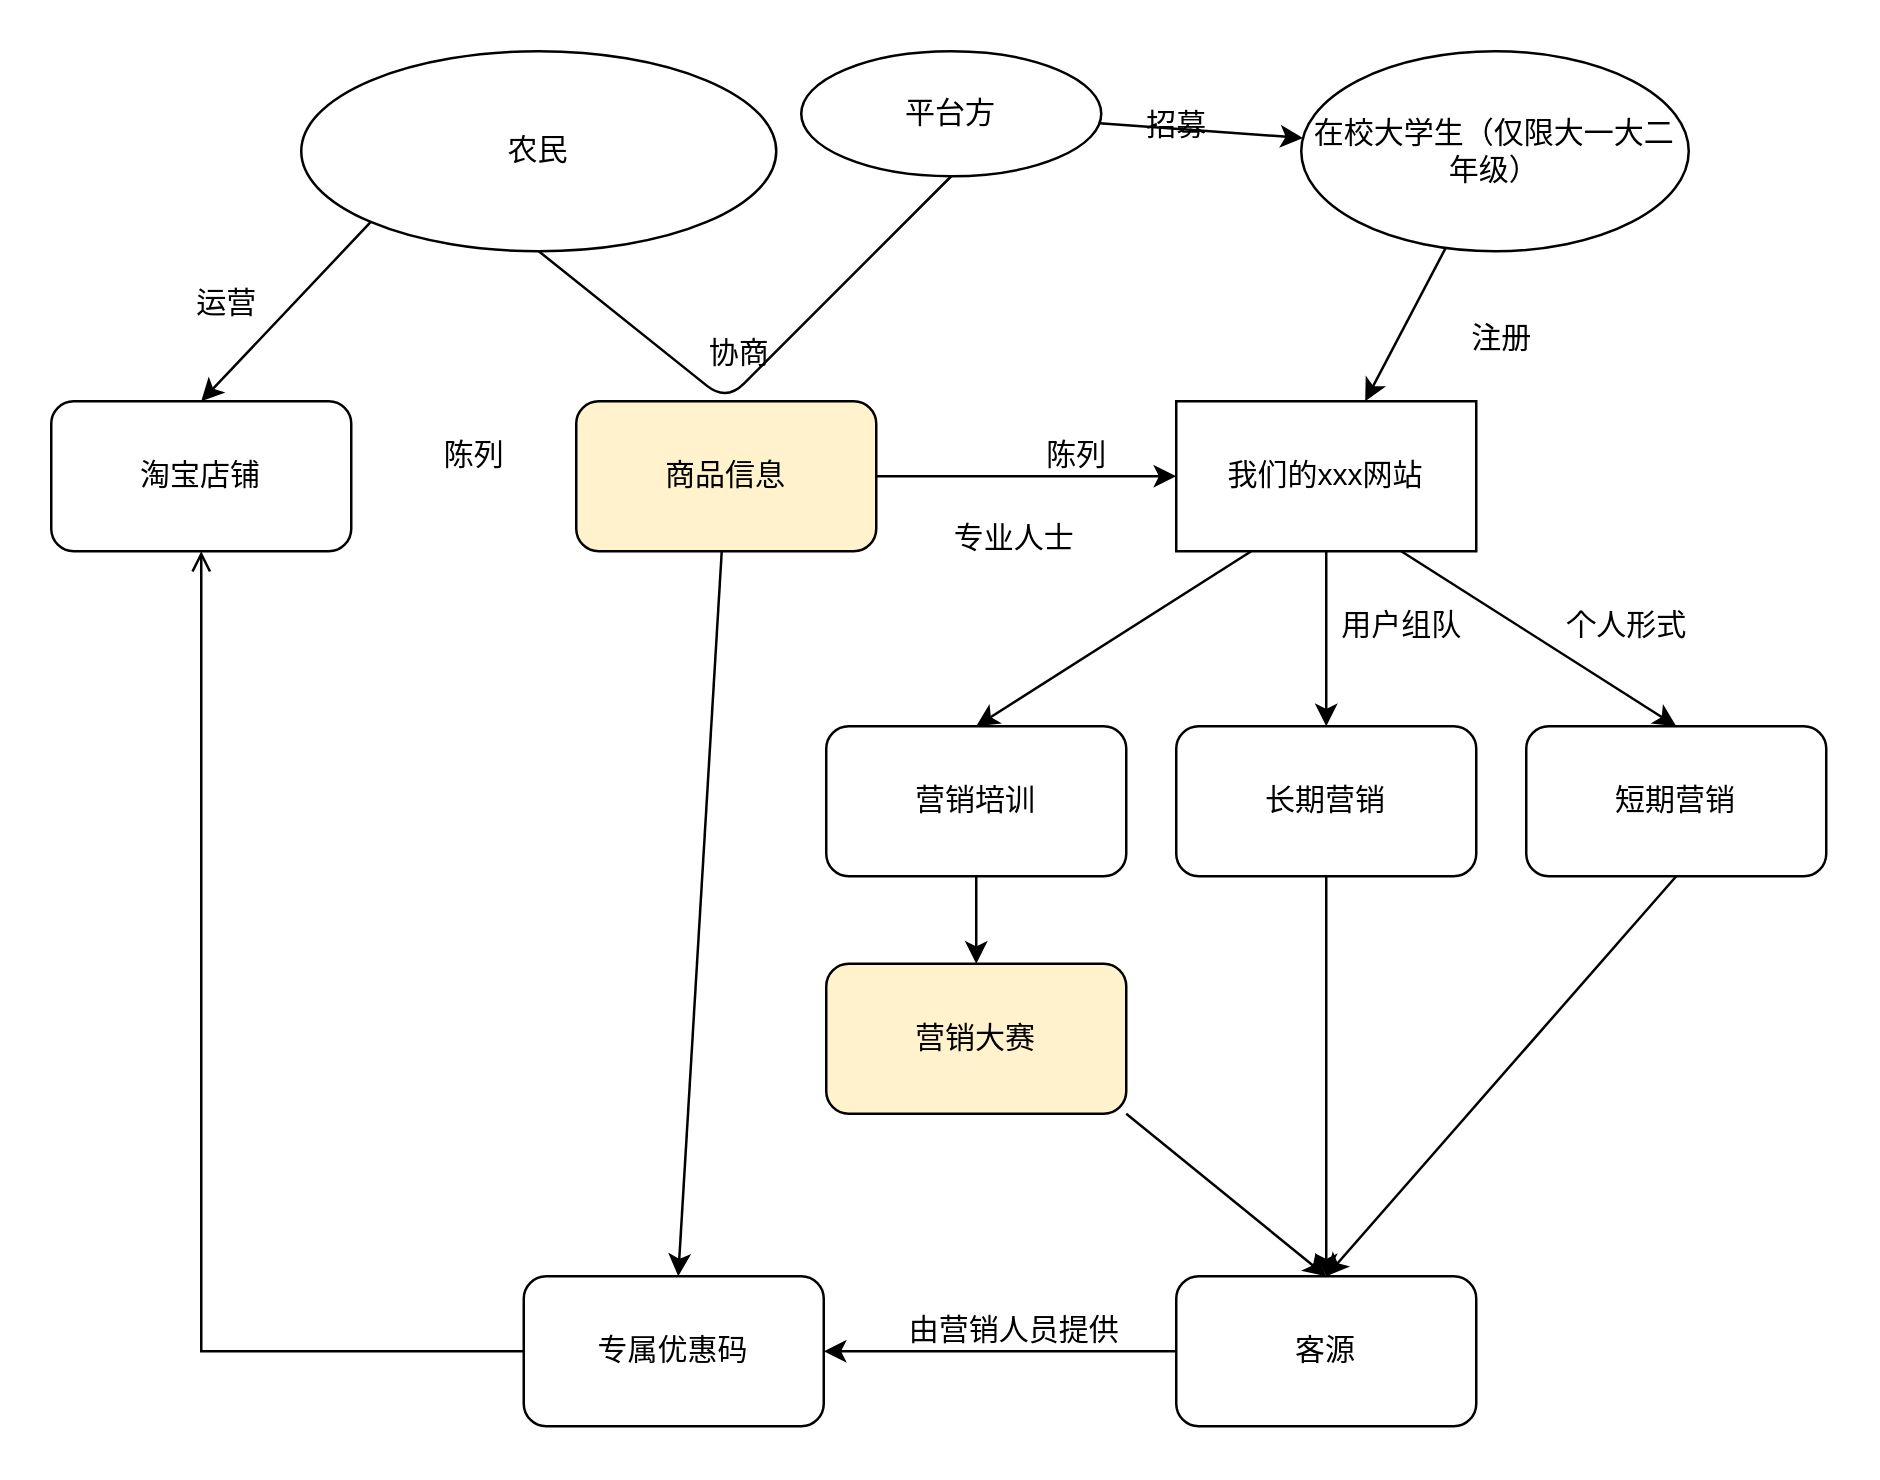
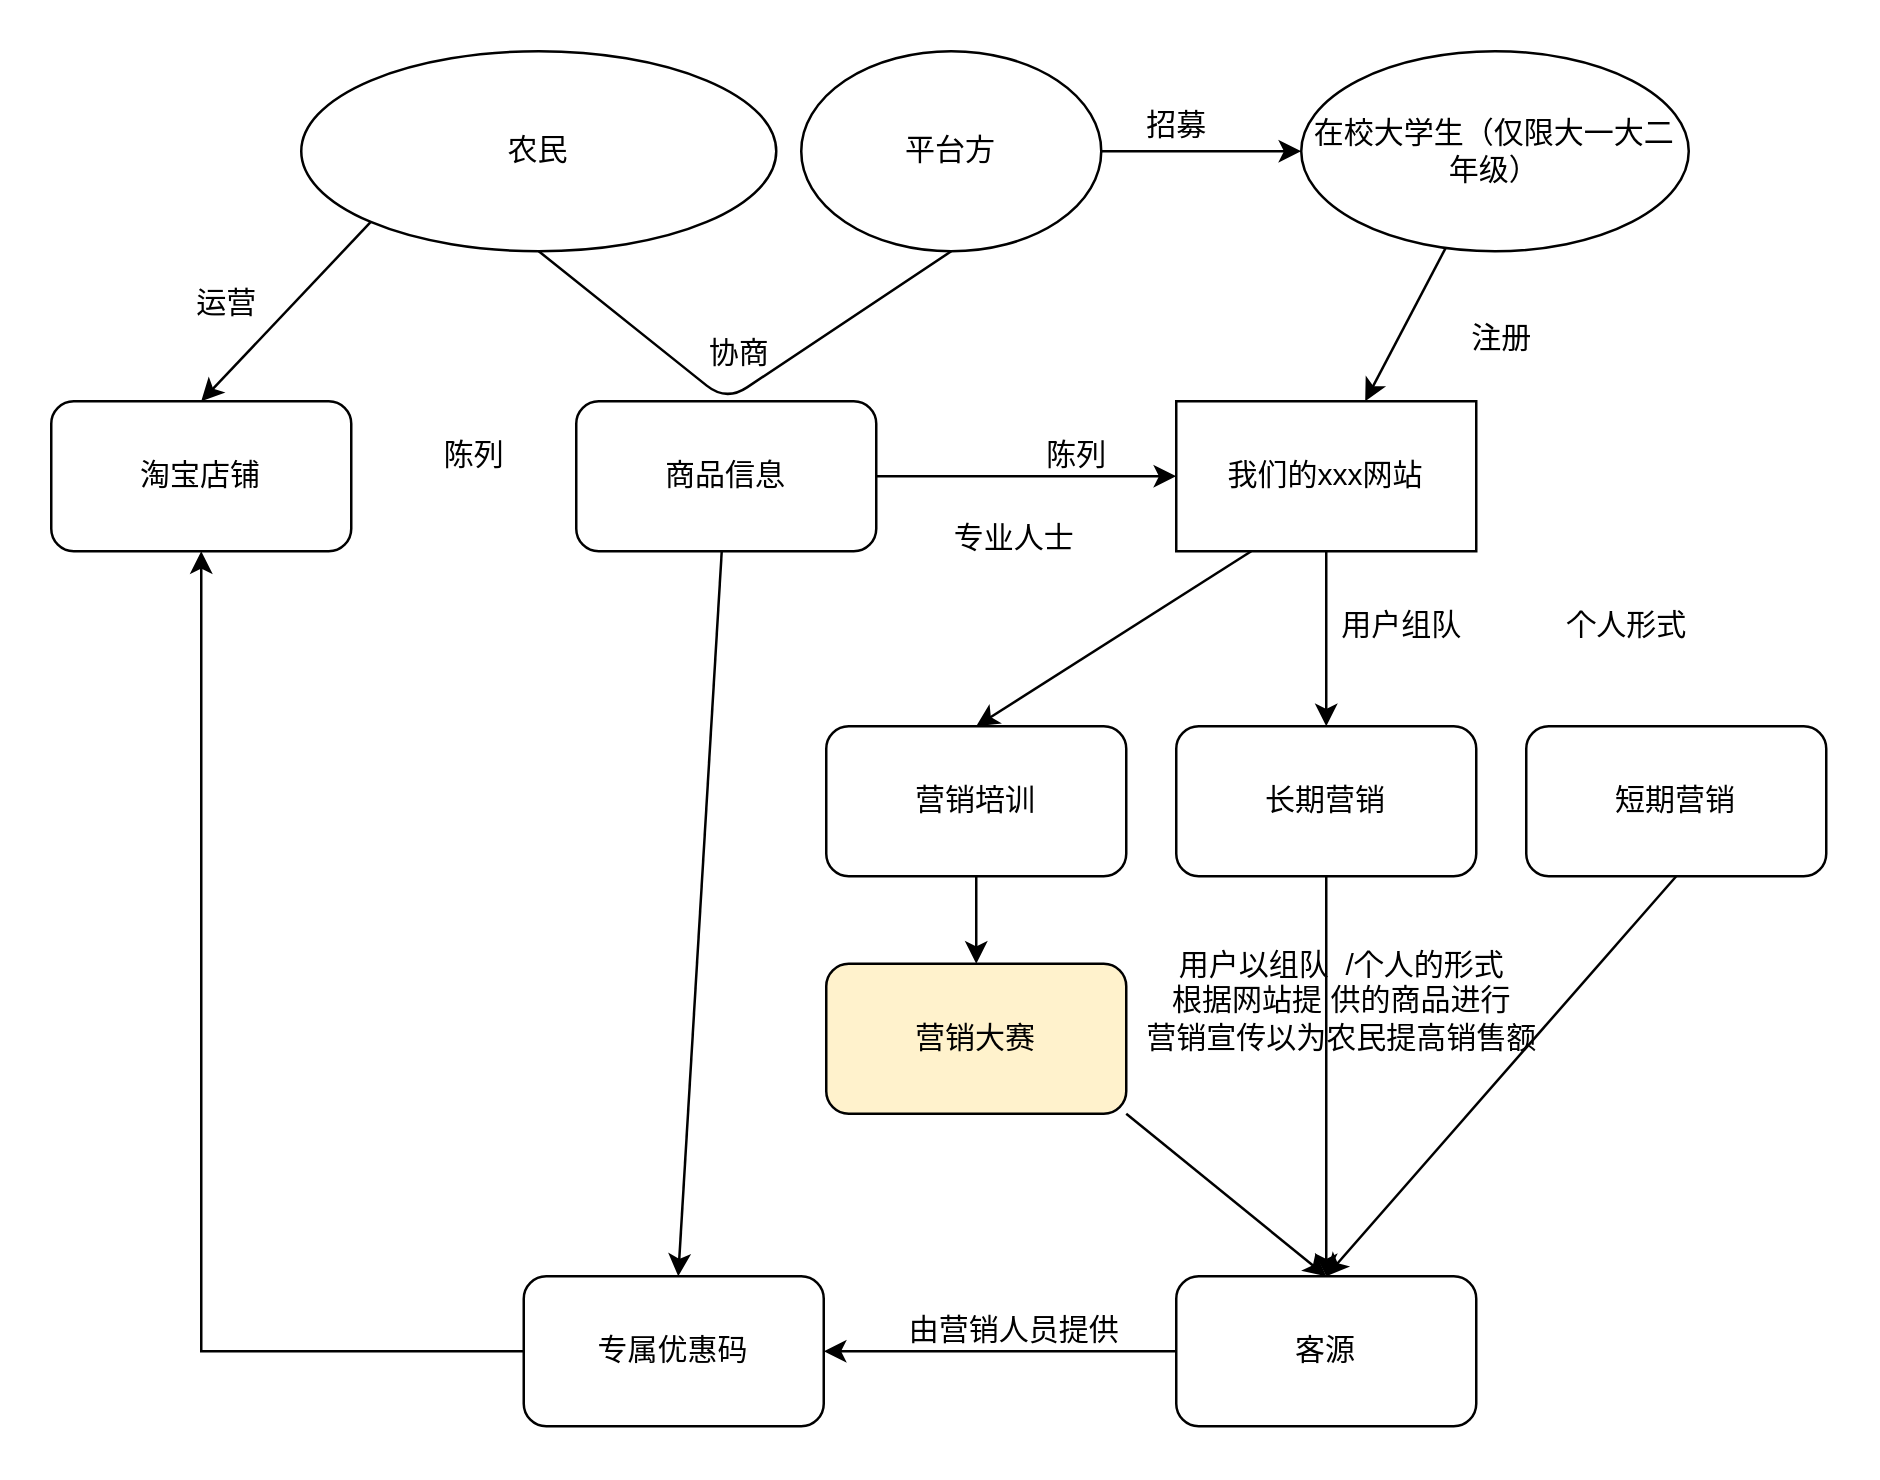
node "平台方": size 300x125 -> 300x200
node "商品信息": fillcolor #fff2cc -> #ffffff
edge "专属优惠码" -> "淘宝店铺": arrowhead open -> classic
edge "我们的xxx网站" -> "短期营销": removed
node "用户以组队 /个人的形式 根据网站提 供的商品进行 营销宣传以为农民提高销售额": added
